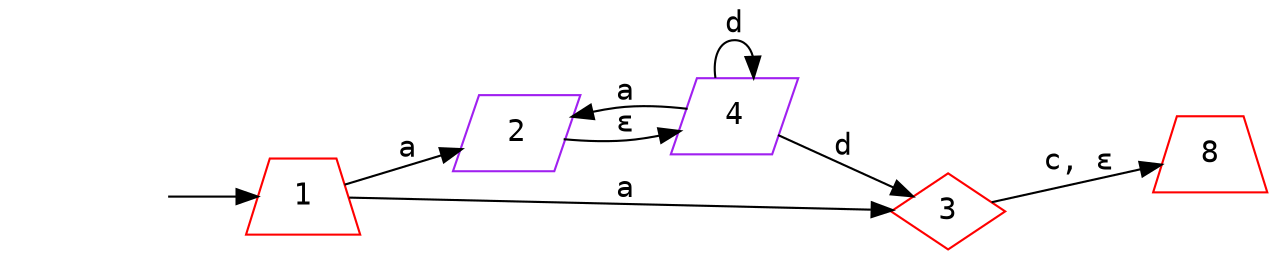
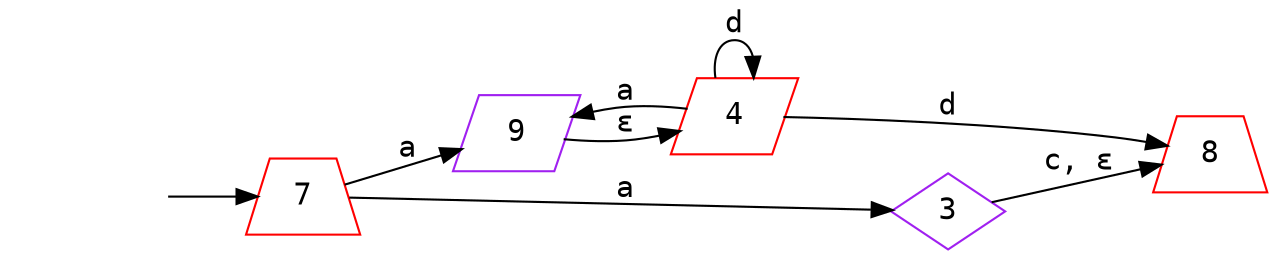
node "4": color purple -> red
node "2": label "2" -> "9"
edge "4" -> "3": now "4" -> "8"
node "1": label "1" -> "7"
node "3": color red -> purple
